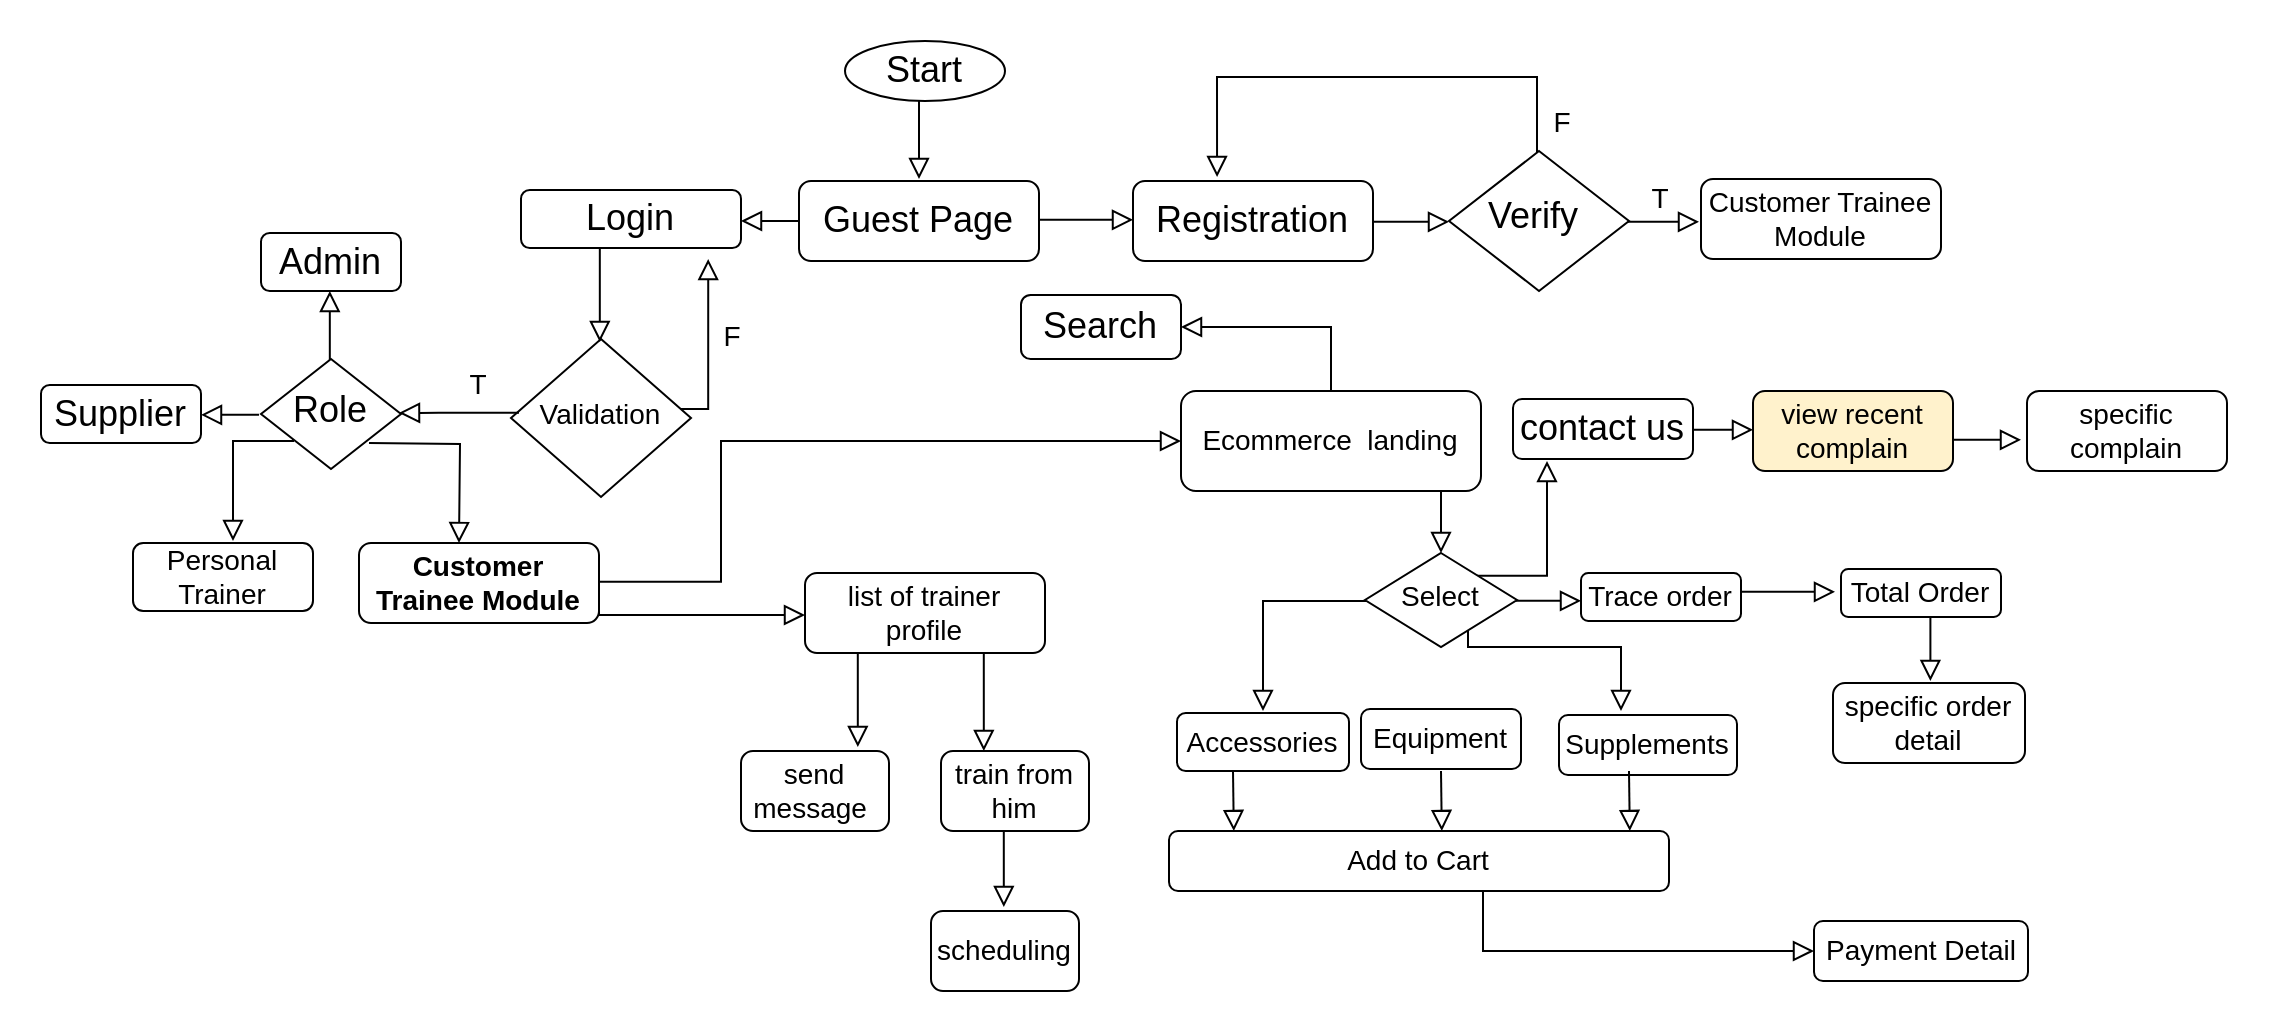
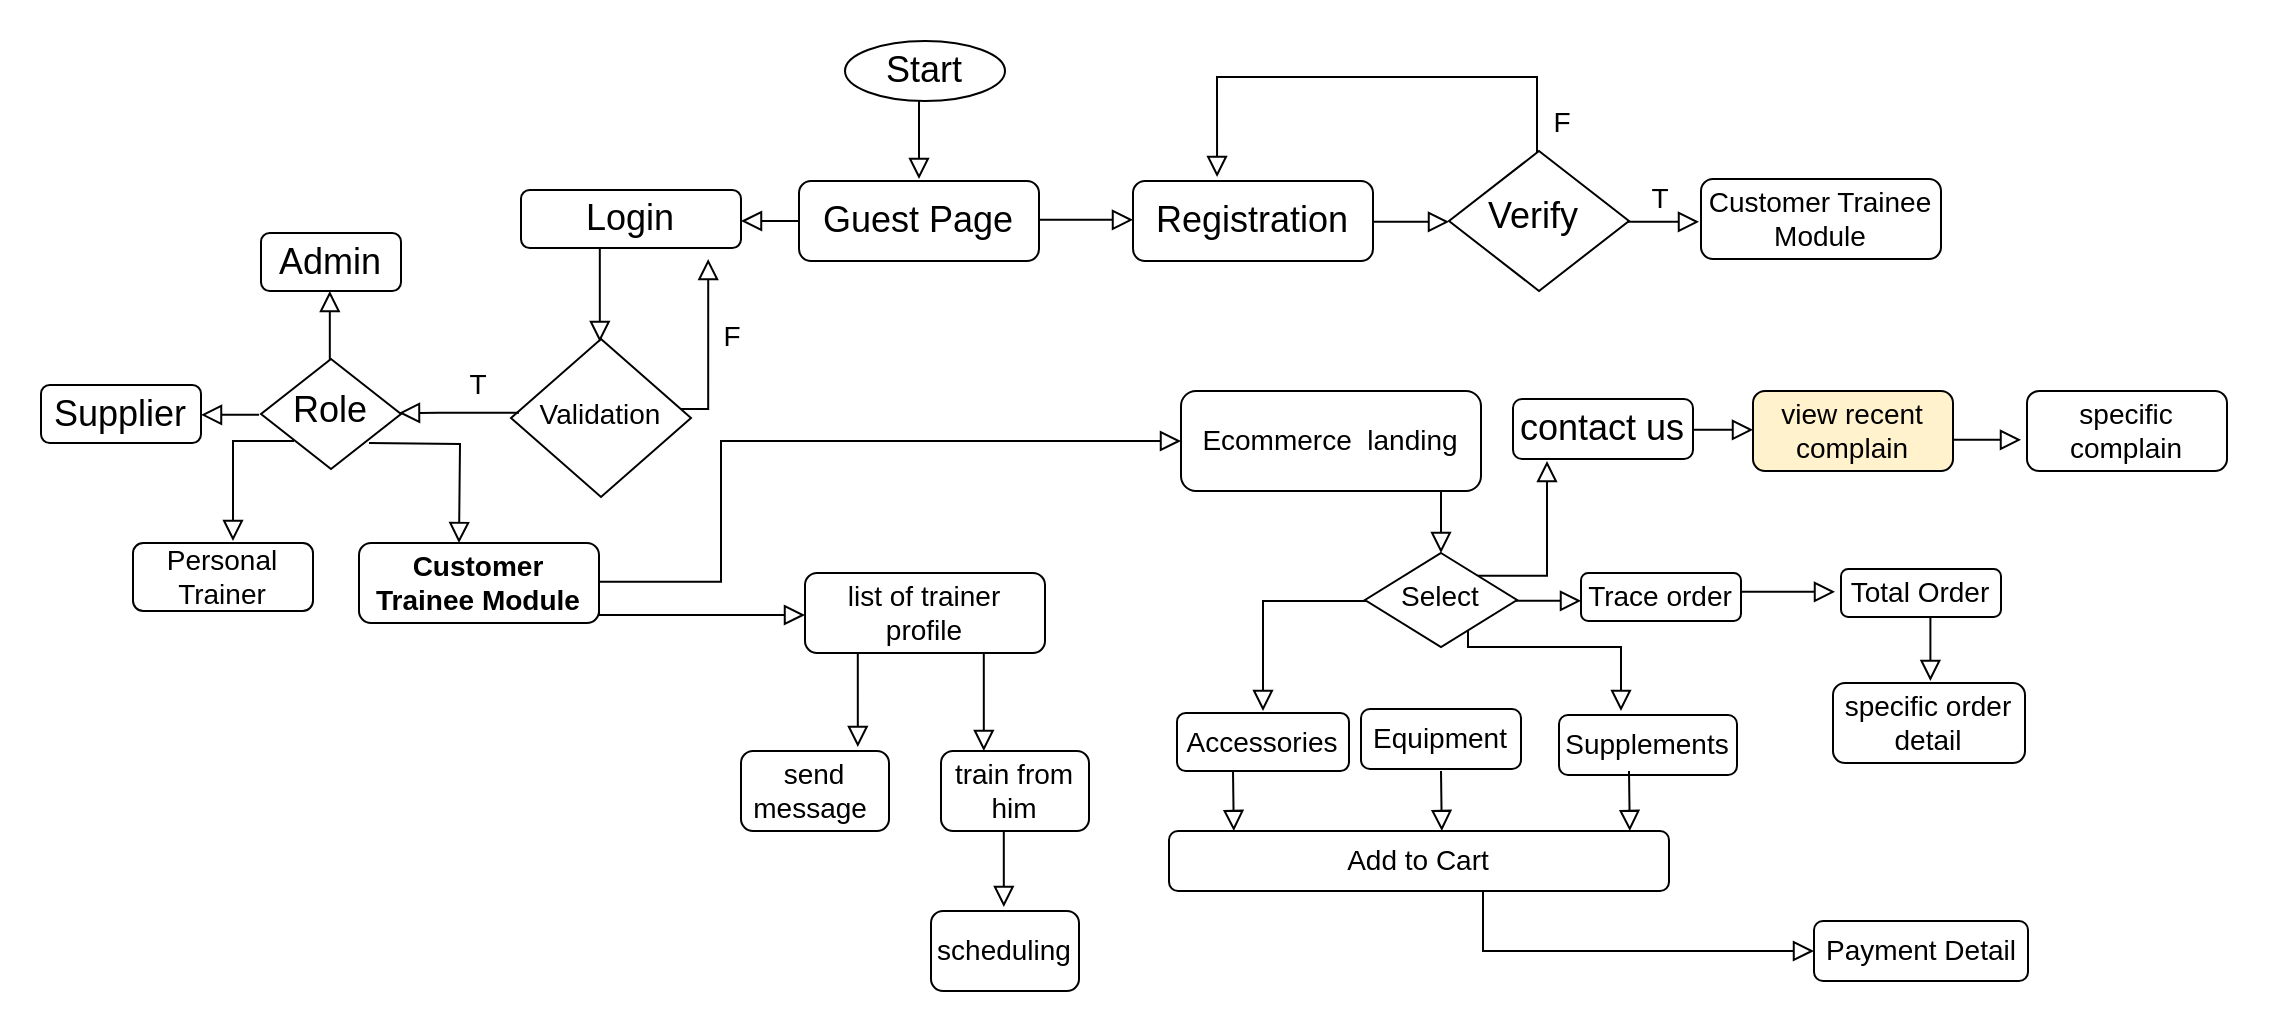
node "Search": removed
edge "Ecommerce landing" -> "Search": removed
